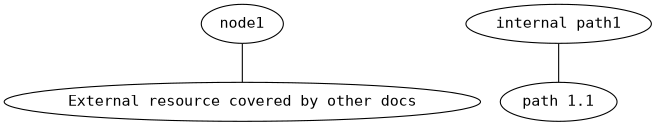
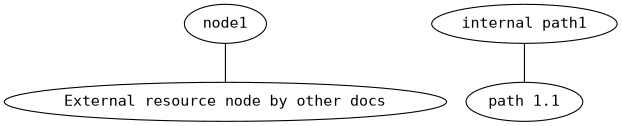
node "External resource covered by other docs": label "External resource covered by other docs" -> "External resource node by other docs"
